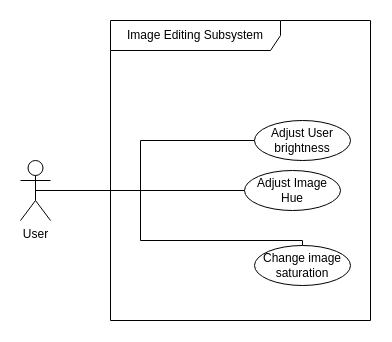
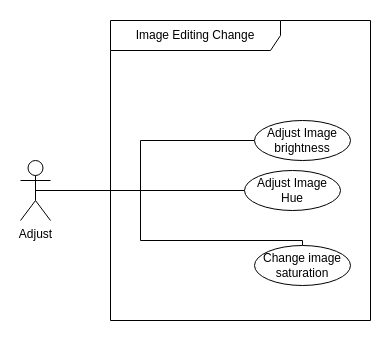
node "Image Editing Subsystem": label "Image Editing Subsystem" -> "Image Editing Change"
node "Adjust User brightness": label "Adjust User brightness" -> "Adjust Image brightness"
node "User": label "User" -> "Adjust"
